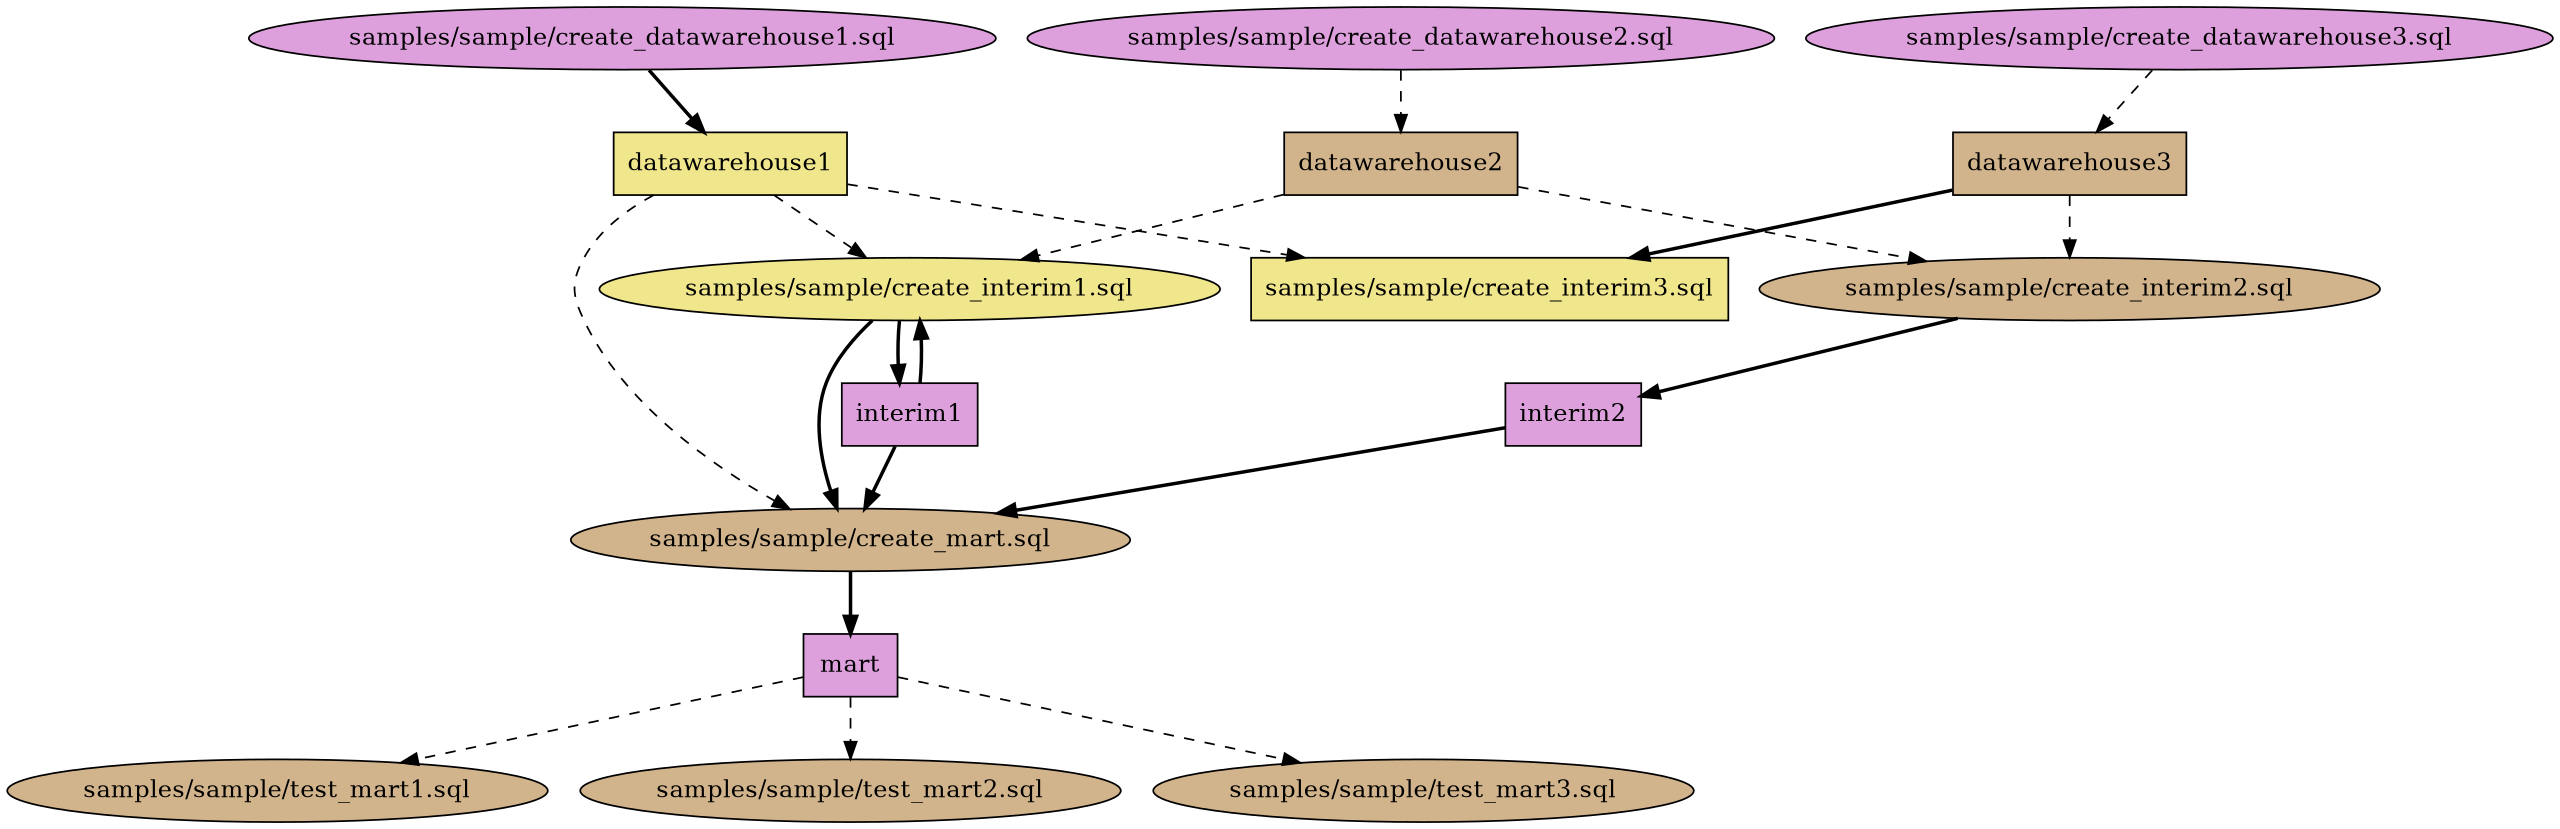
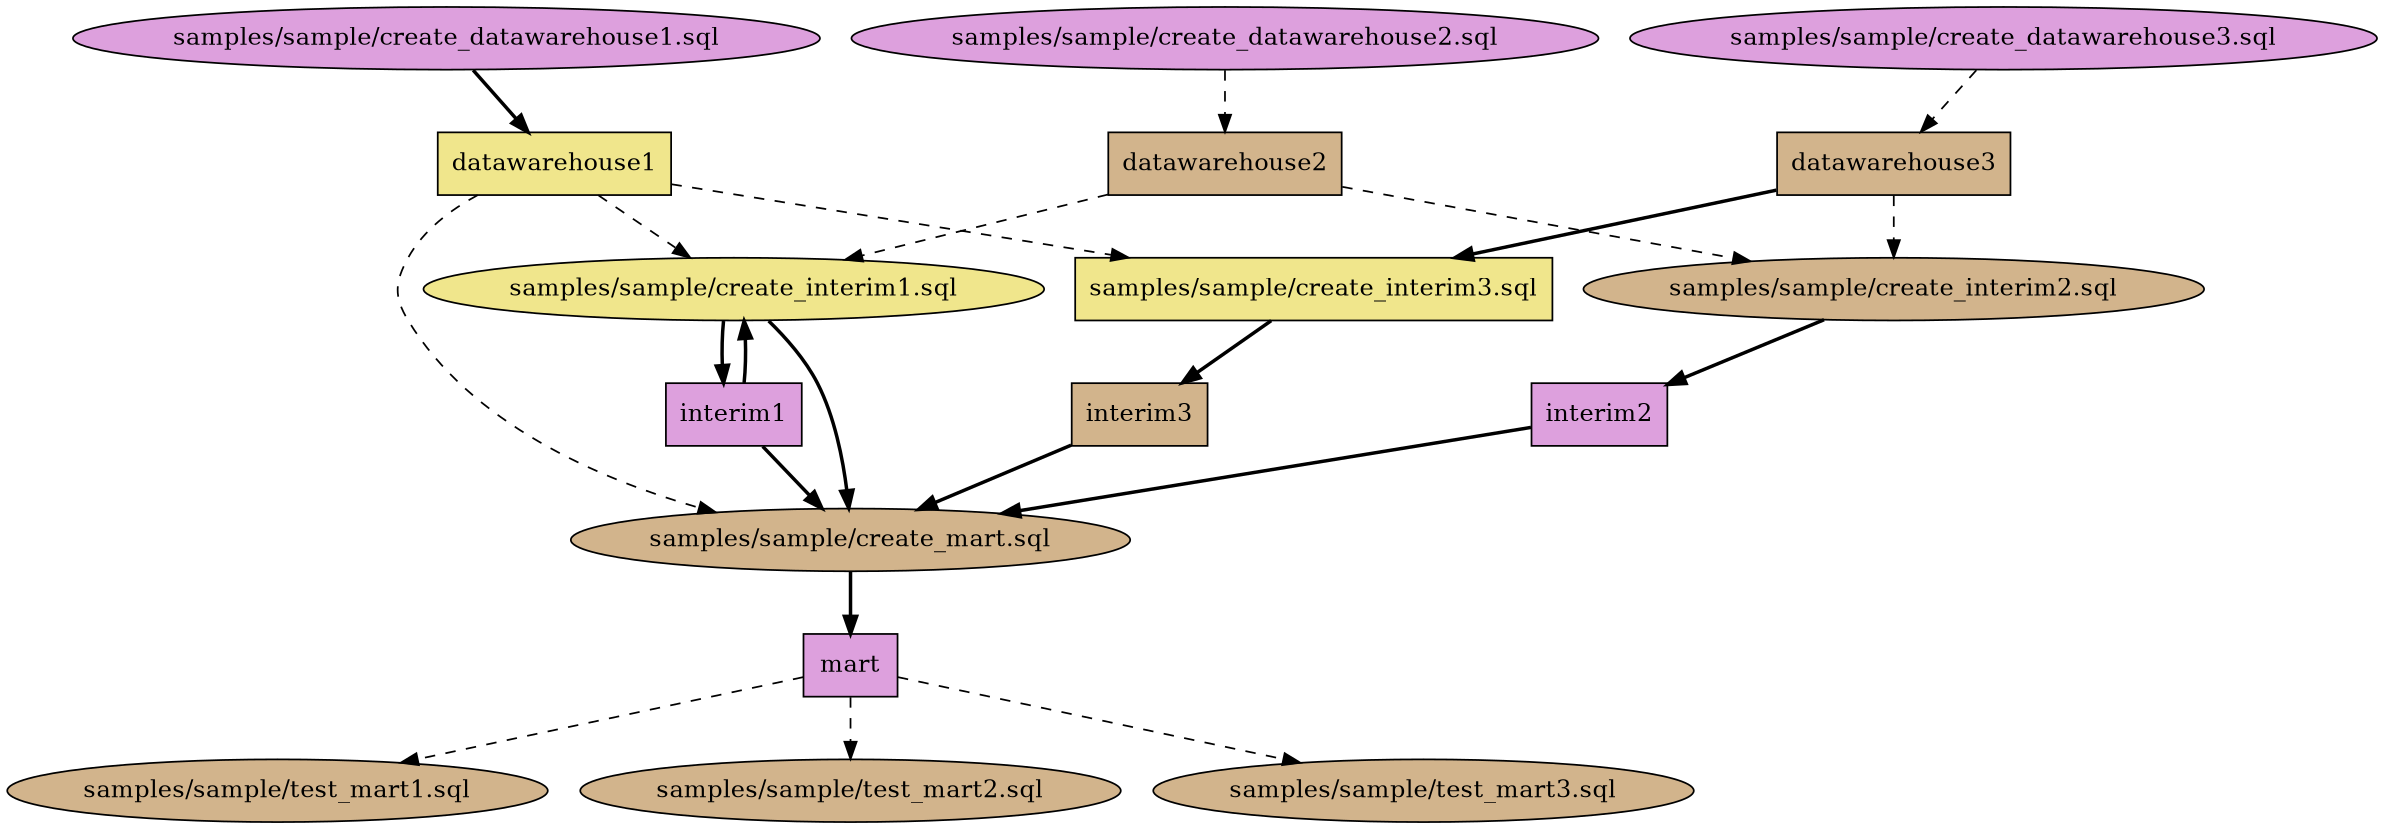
node "interim3": added
